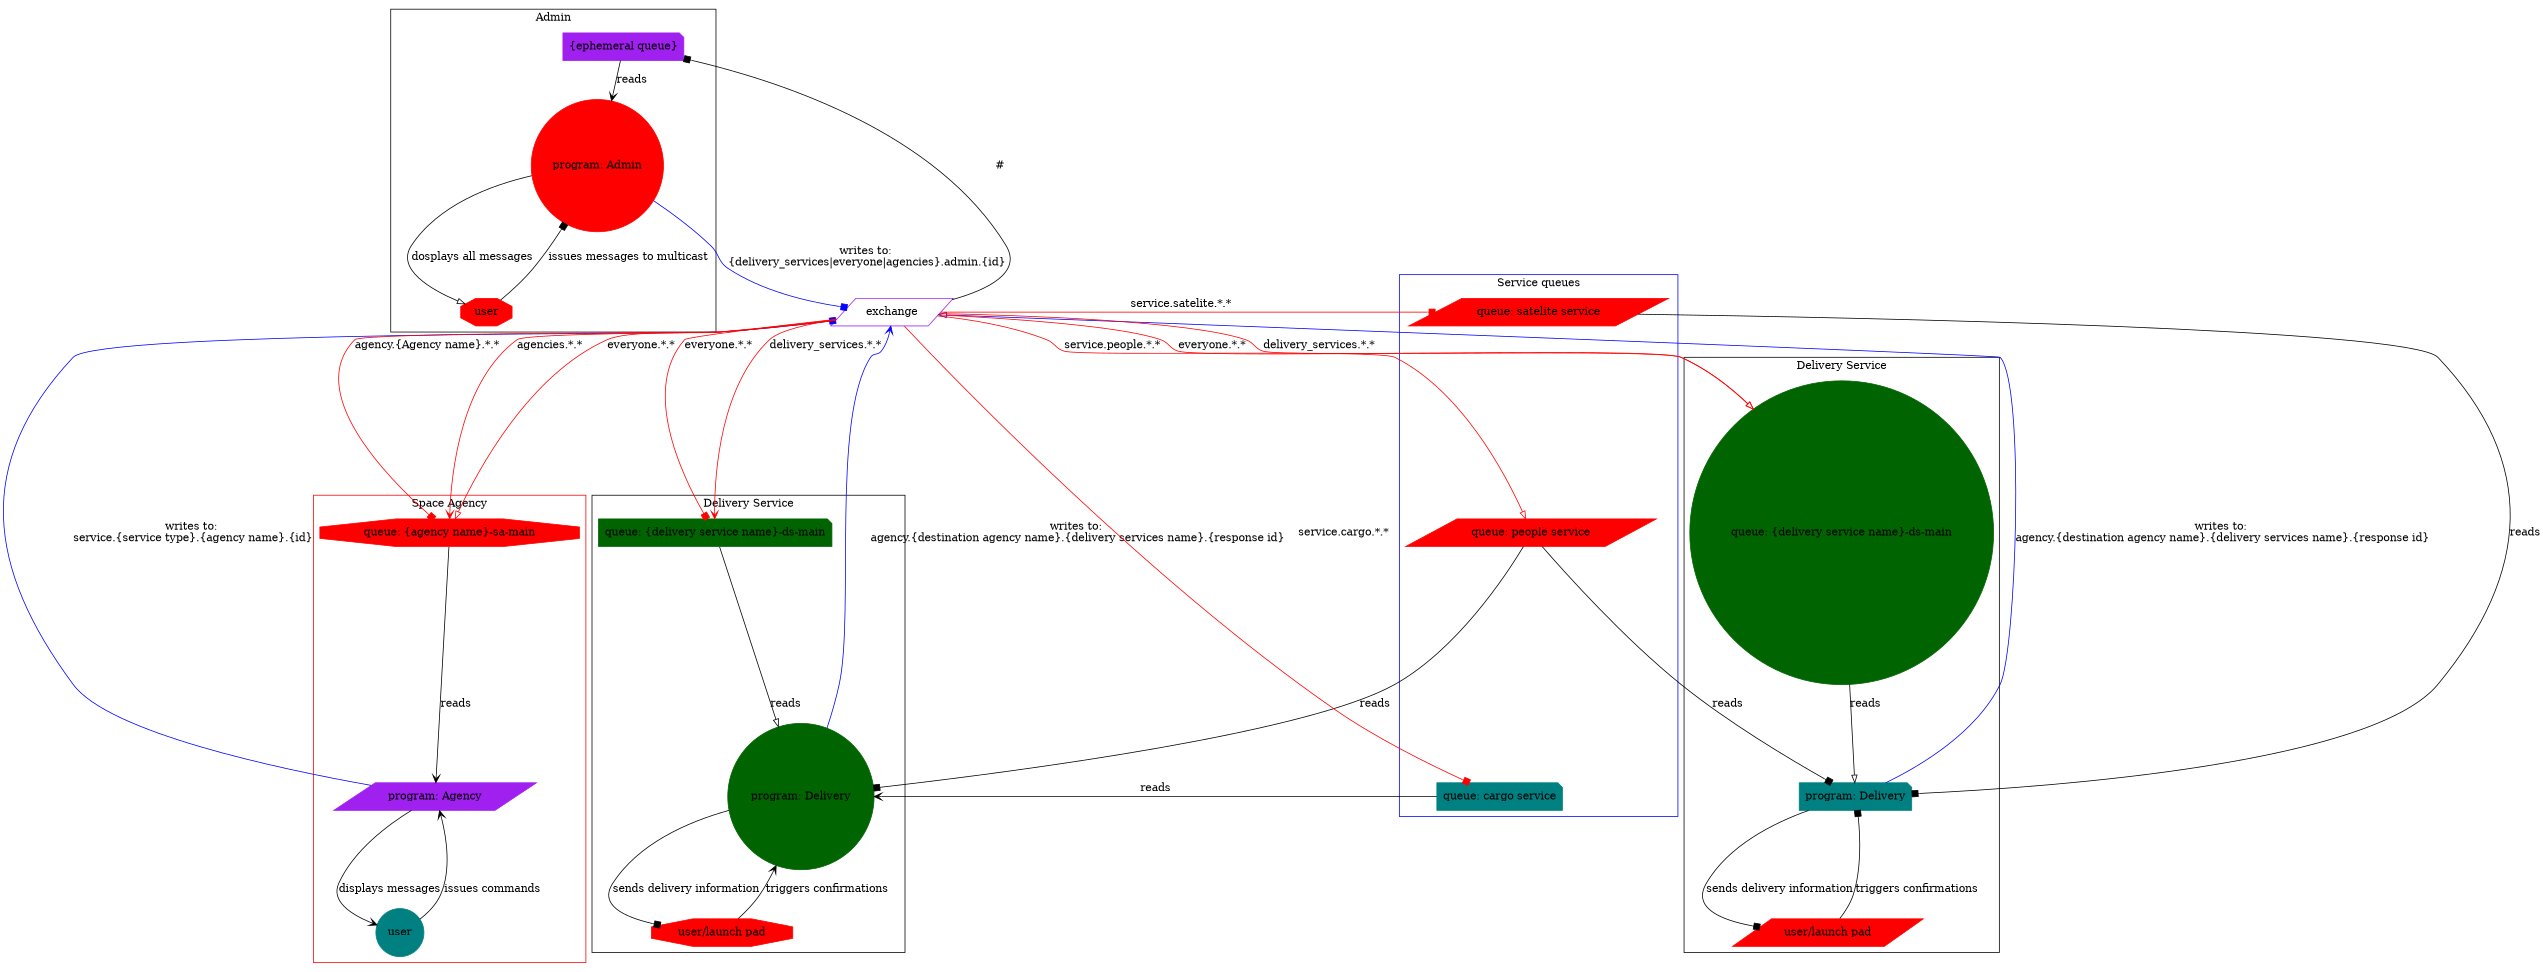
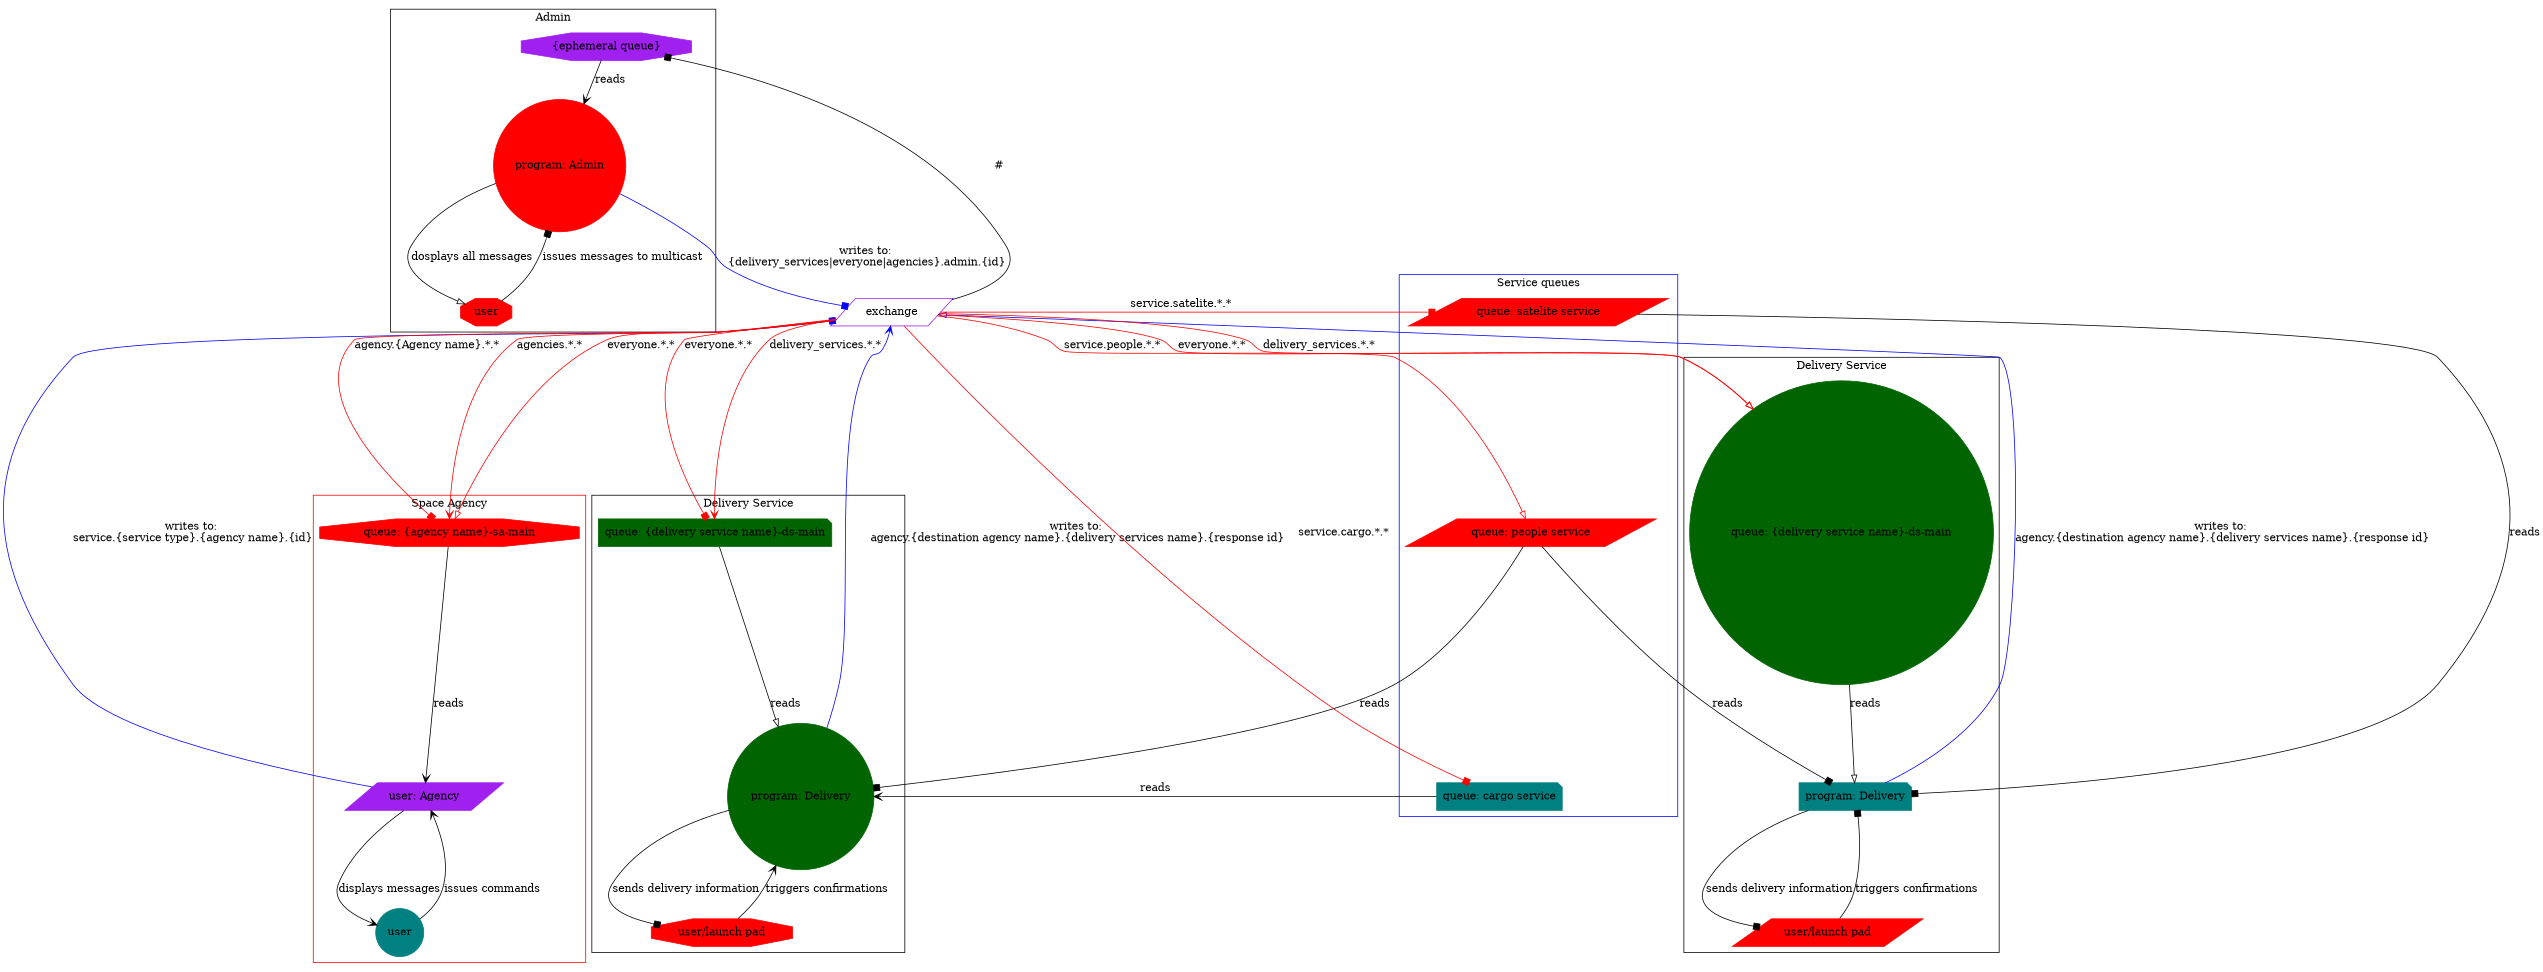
node "{ephemeral queue}": shape note -> octagon
node "program: Agency": label "program: Agency" -> "user: Agency"
